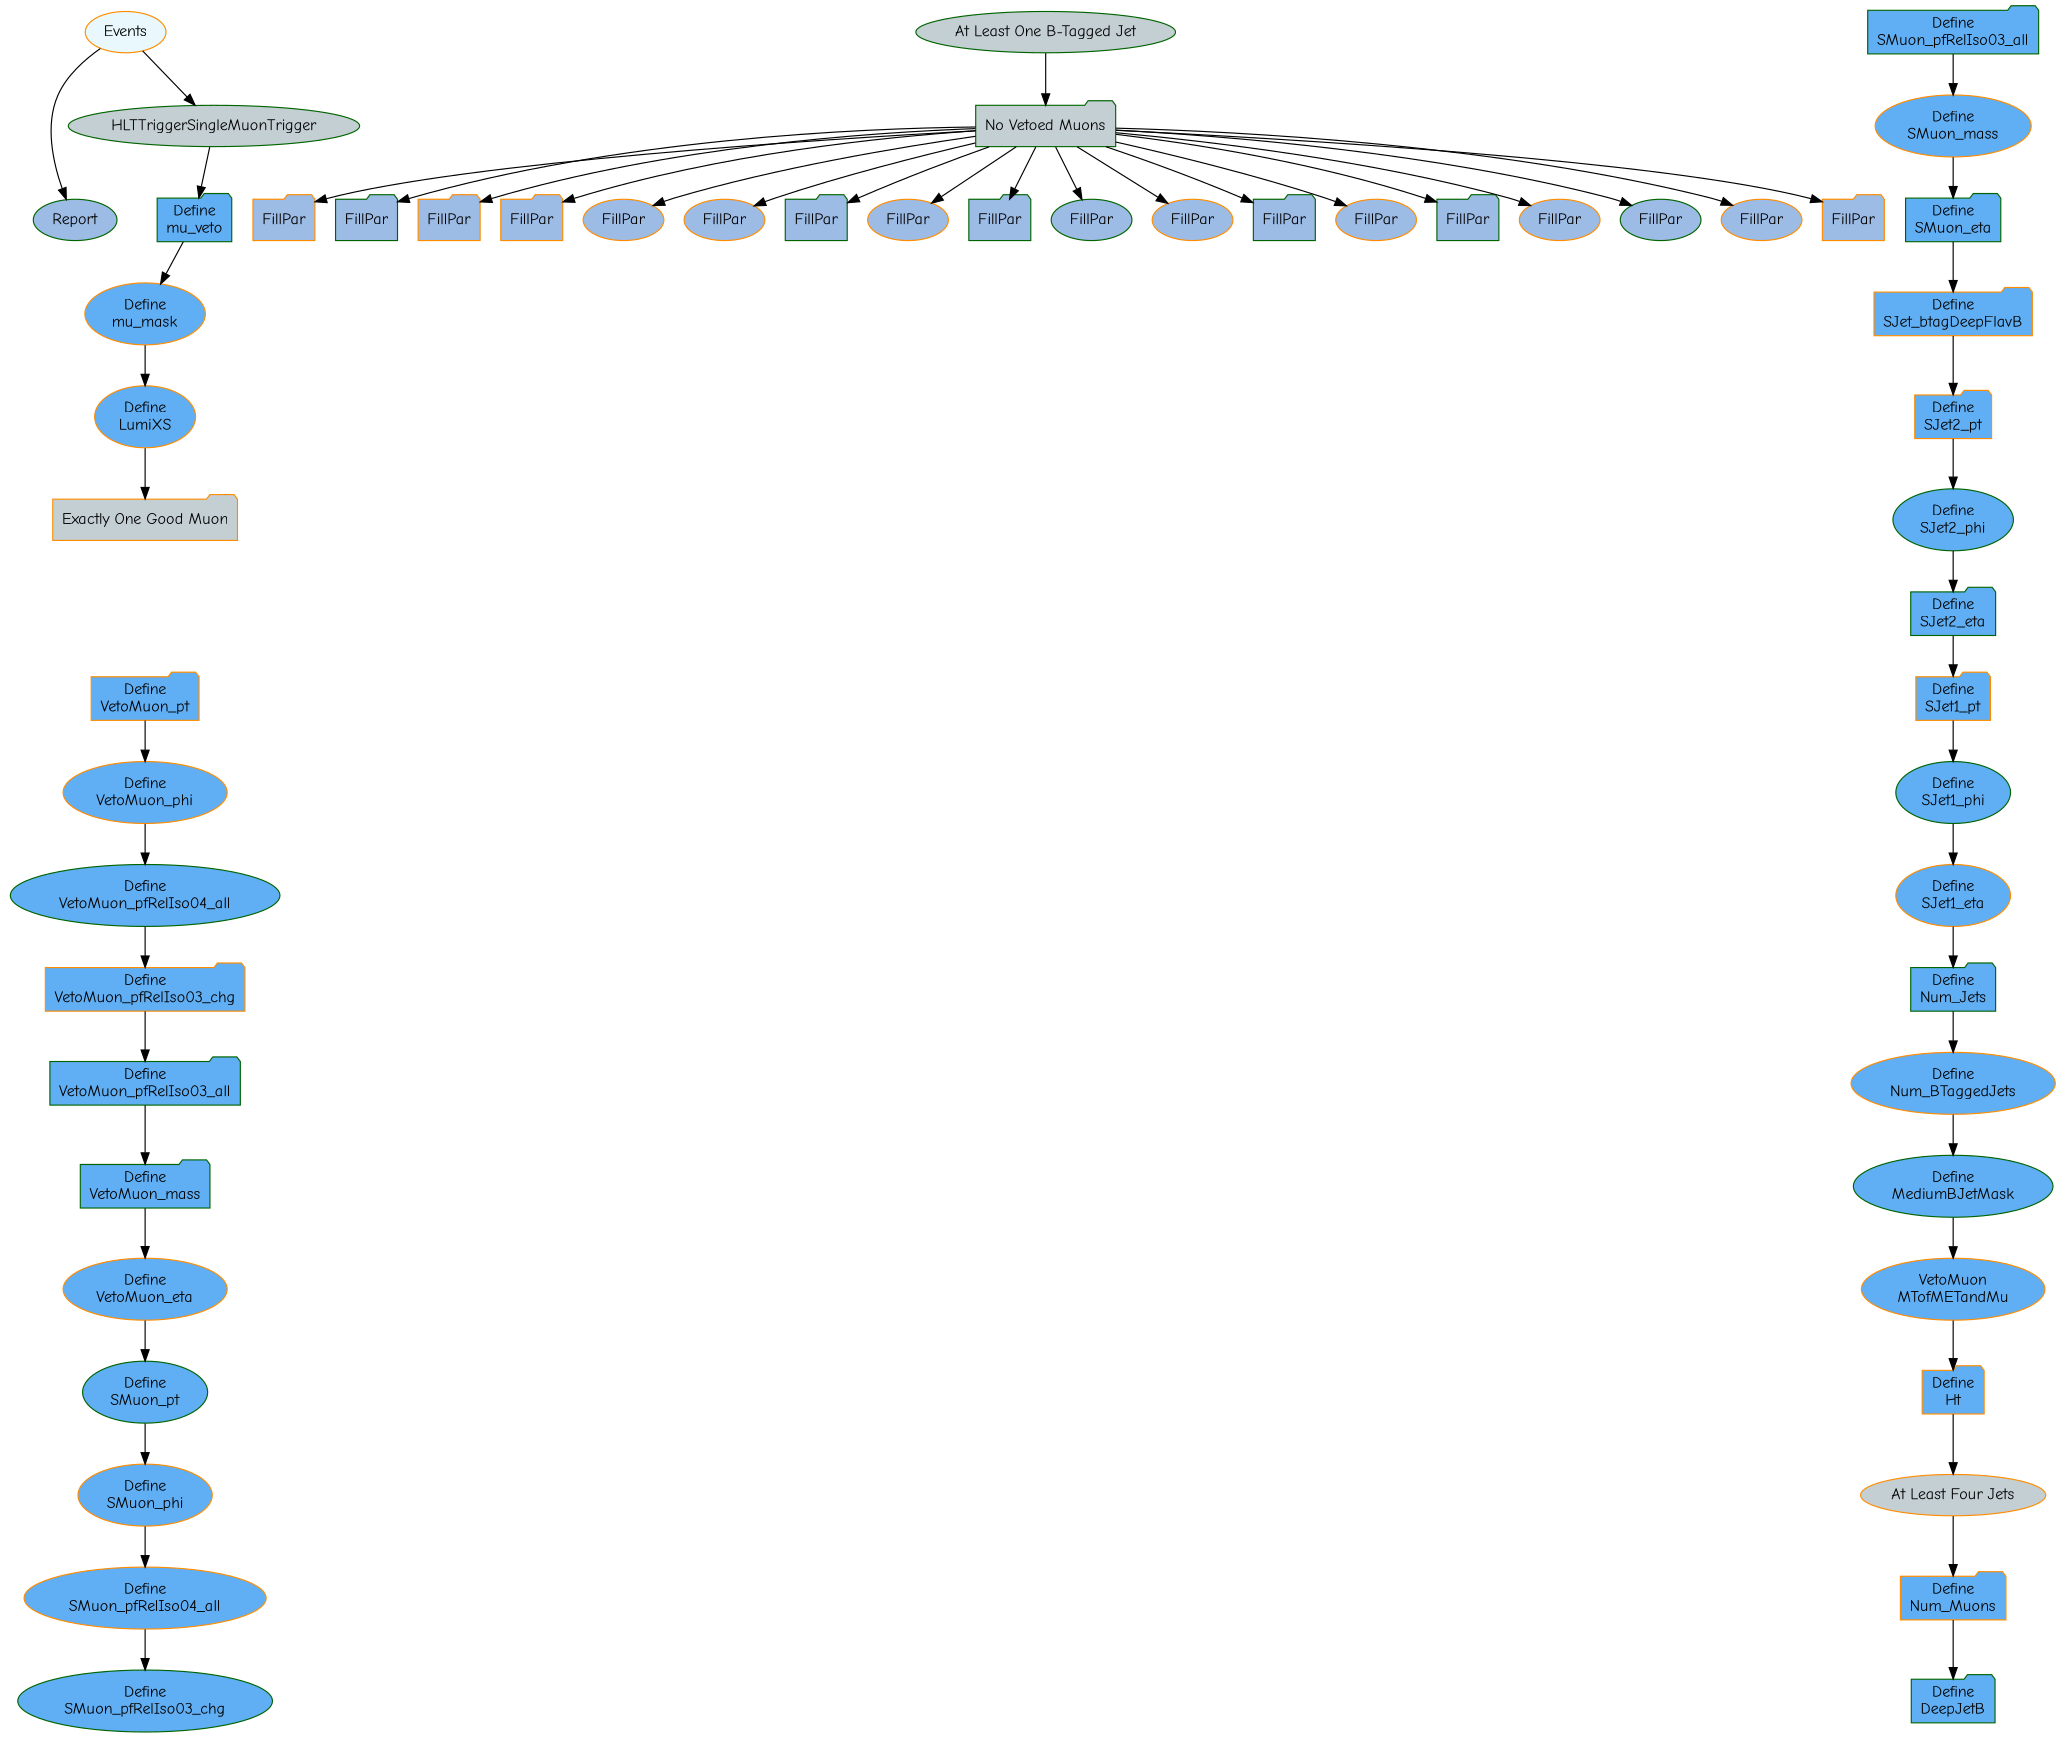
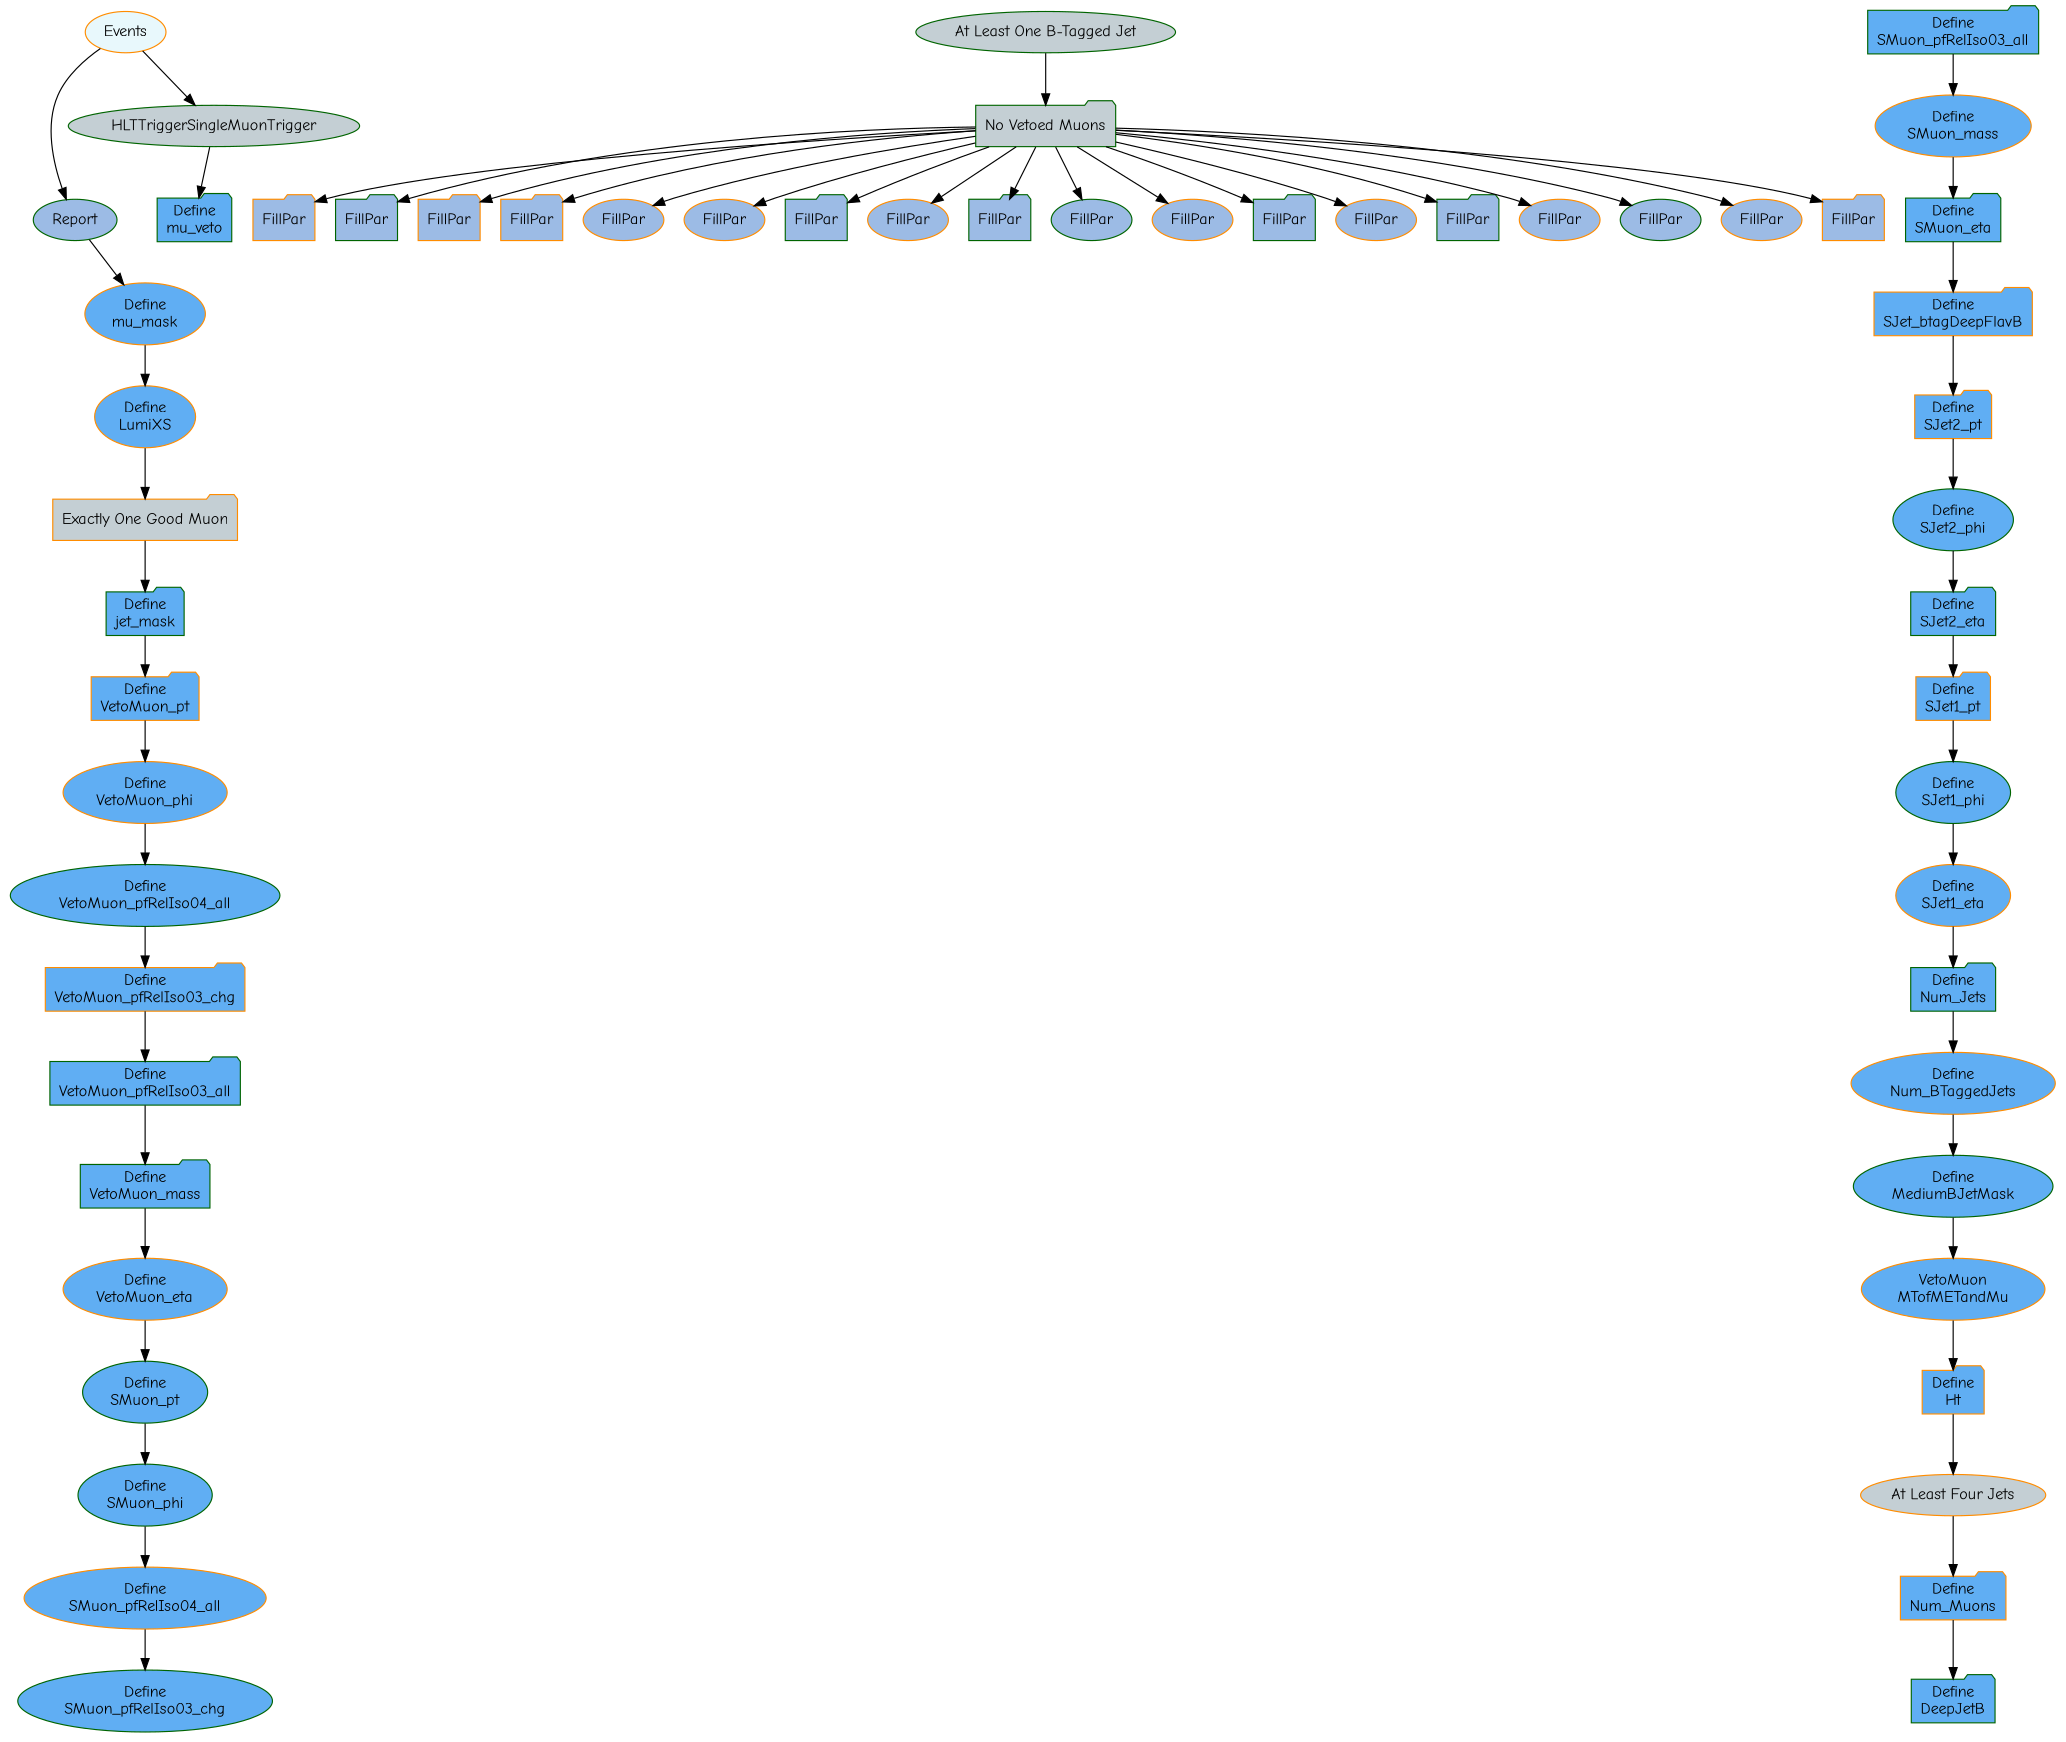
edge "Define mu_veto" -> "Define mu_mask": now "Report" -> "Define mu_mask"
node "Define jet_mask": added
node "Define SMuon_phi": color darkorange -> darkgreen
